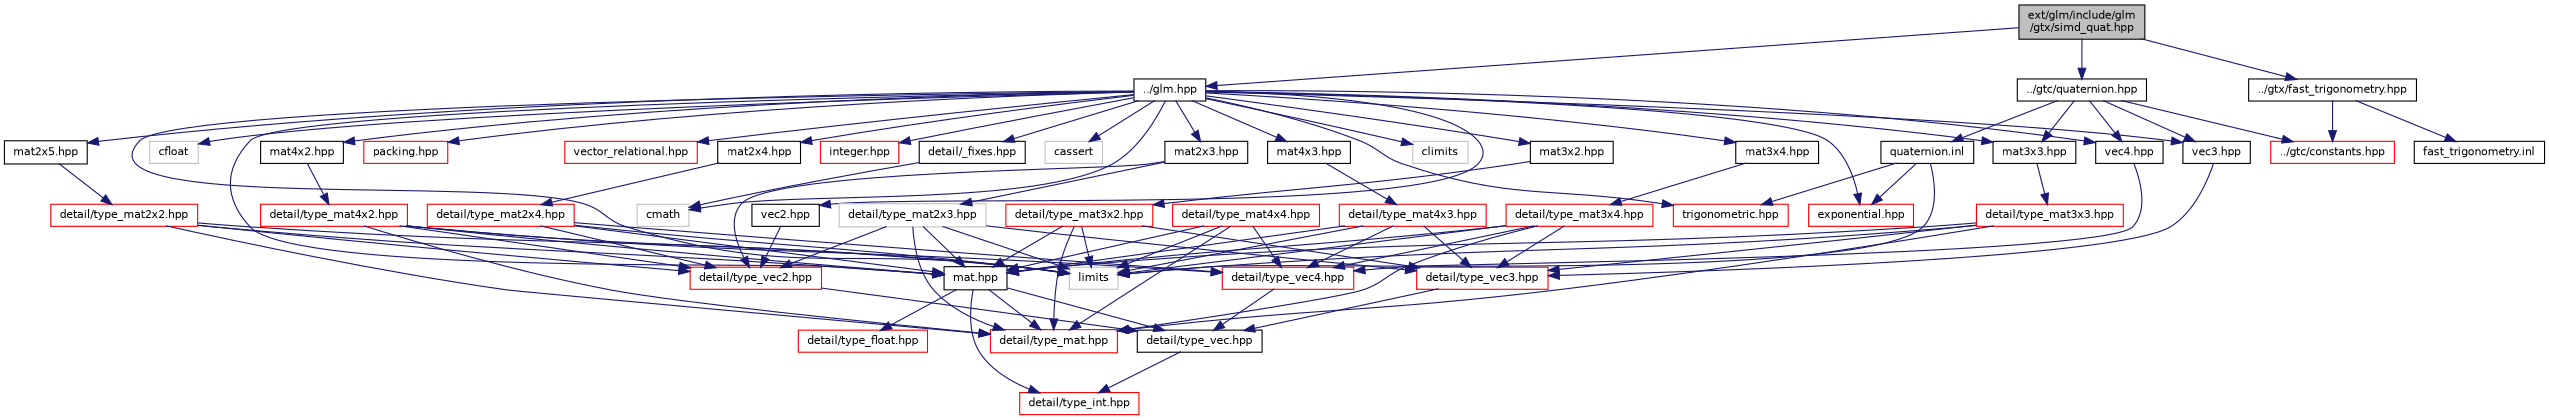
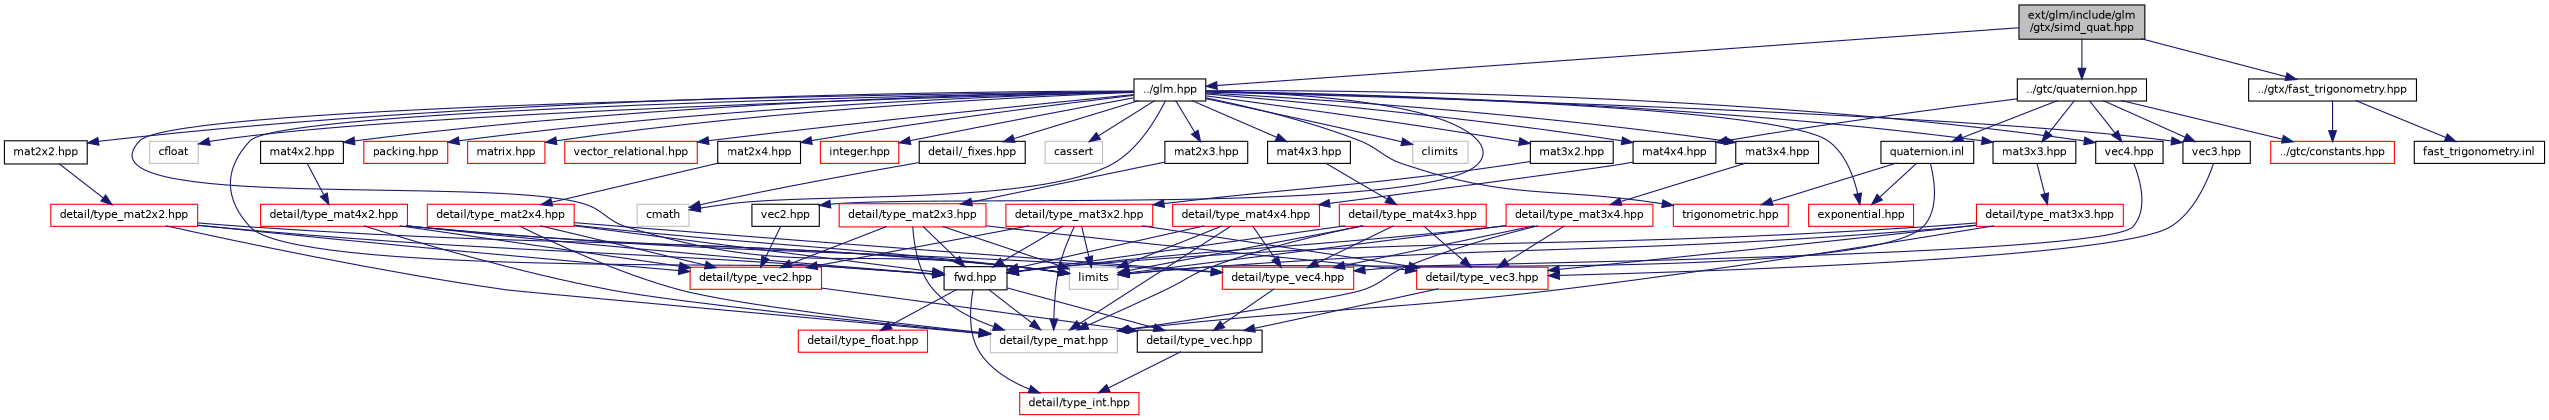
node "mat2x5.hpp": label "mat2x5.hpp" -> "mat2x2.hpp"
node "matrix.hpp": added
node "mat4x4.hpp": added
edge "mat2x3.hpp" -> "detail/type_vec2.hpp": now "detail/type_mat3x2.hpp" -> "detail/type_vec2.hpp"
node "detail/type_mat2x3.hpp": color grey75 -> red
node "mat.hpp": label "mat.hpp" -> "fwd.hpp"
edge "detail/type_mat4x3.hpp" -> "detail/type_mat.hpp": added
edge "detail/type_mat2x4.hpp" -> "detail/type_mat.hpp": added
node "detail/type_mat.hpp": color red -> grey75
